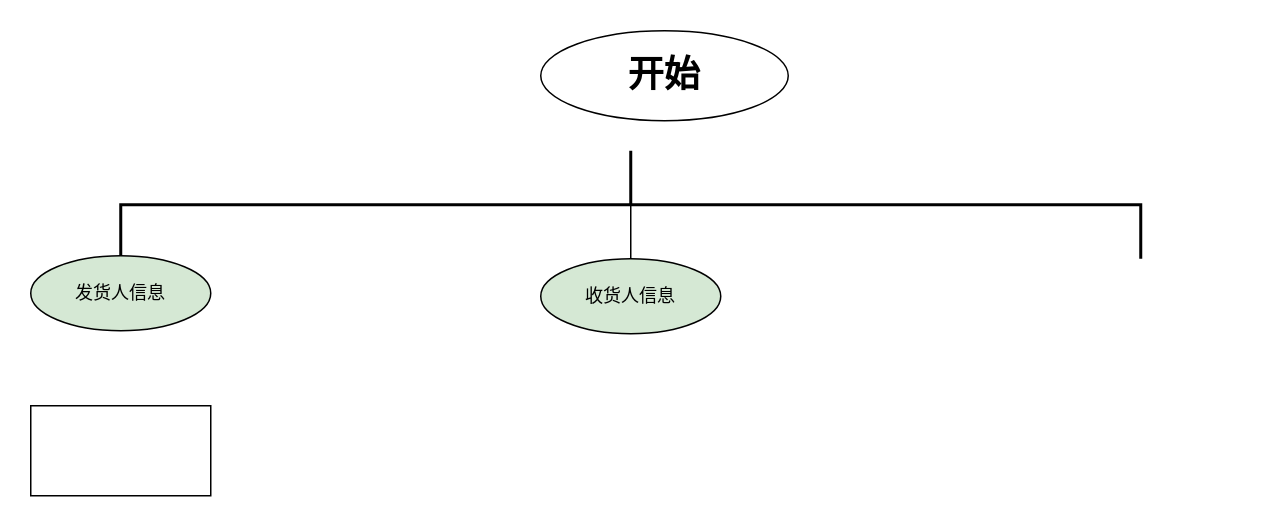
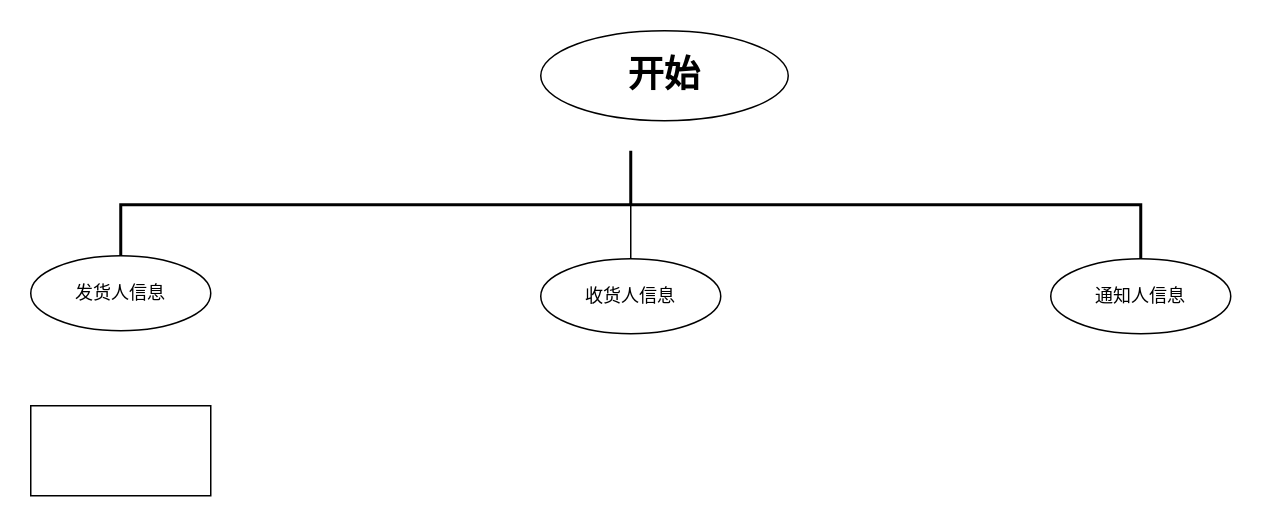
node "发货人信息": fillcolor #d5e8d4 -> #ffffff
node "收货人信息": fillcolor #d5e8d4 -> #ffffff
node "通知人信息": added
